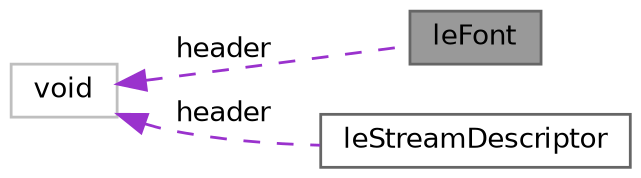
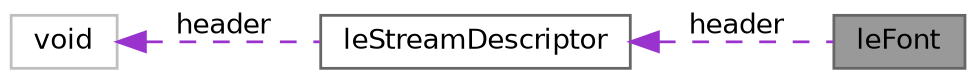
edge "leFont" -> "void": now "leFont" -> "leStreamDescriptor"
